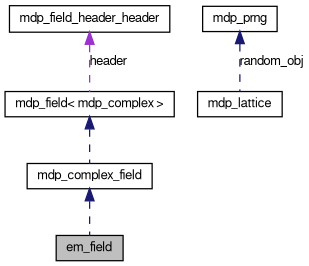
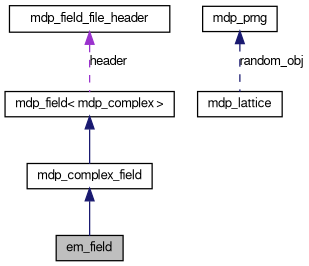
node "mdp_field_header_header": label "mdp_field_header_header" -> "mdp_field_file_header"
edge "mdp_complex_field" -> "mdp_field< mdp_complex >": style dashed -> solid
edge "em_field" -> "mdp_complex_field": style dashed -> solid
